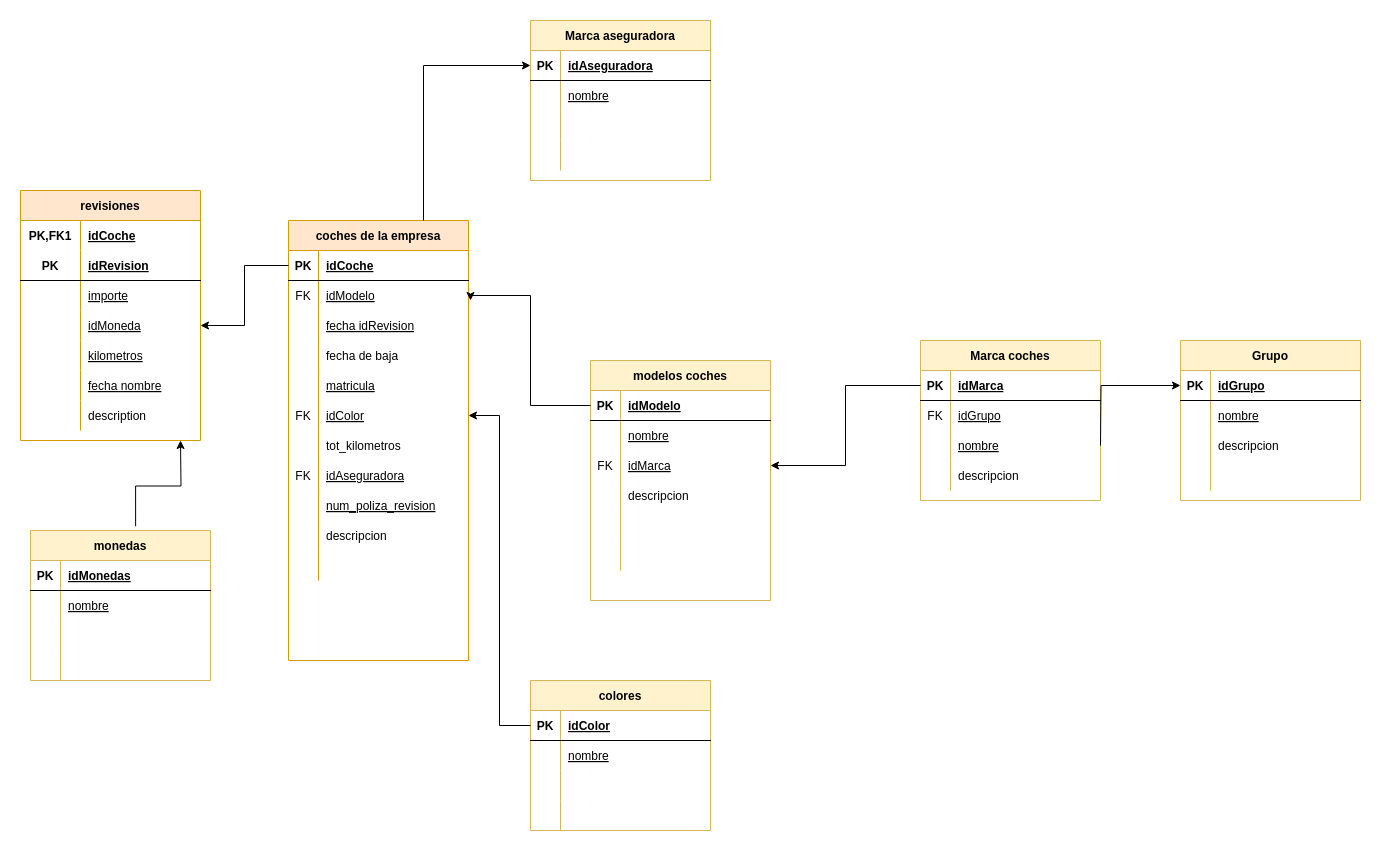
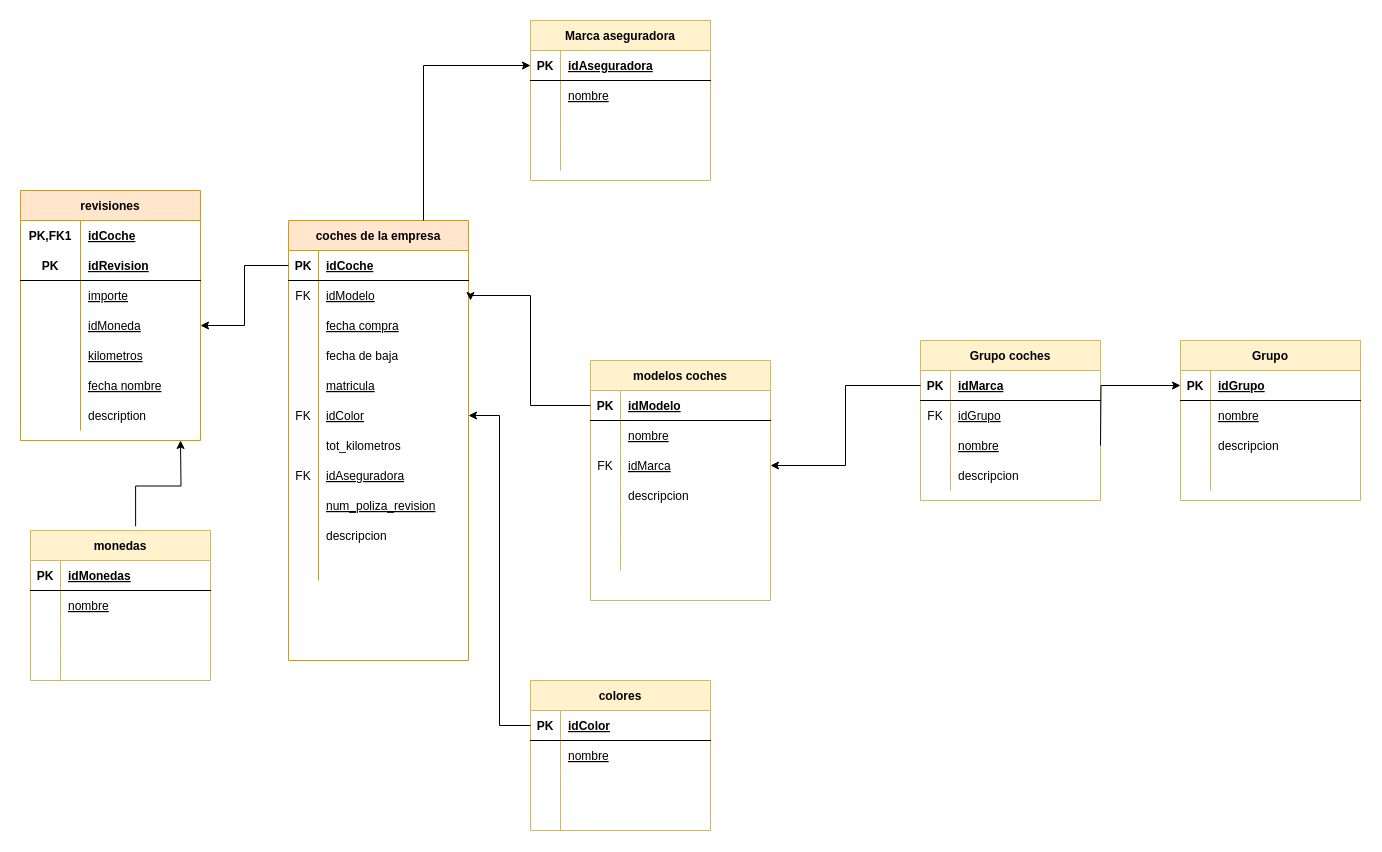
node "fecha idRevision": label "fecha idRevision" -> "fecha compra"
node "Marca coches": label "Marca coches" -> "Grupo coches"
